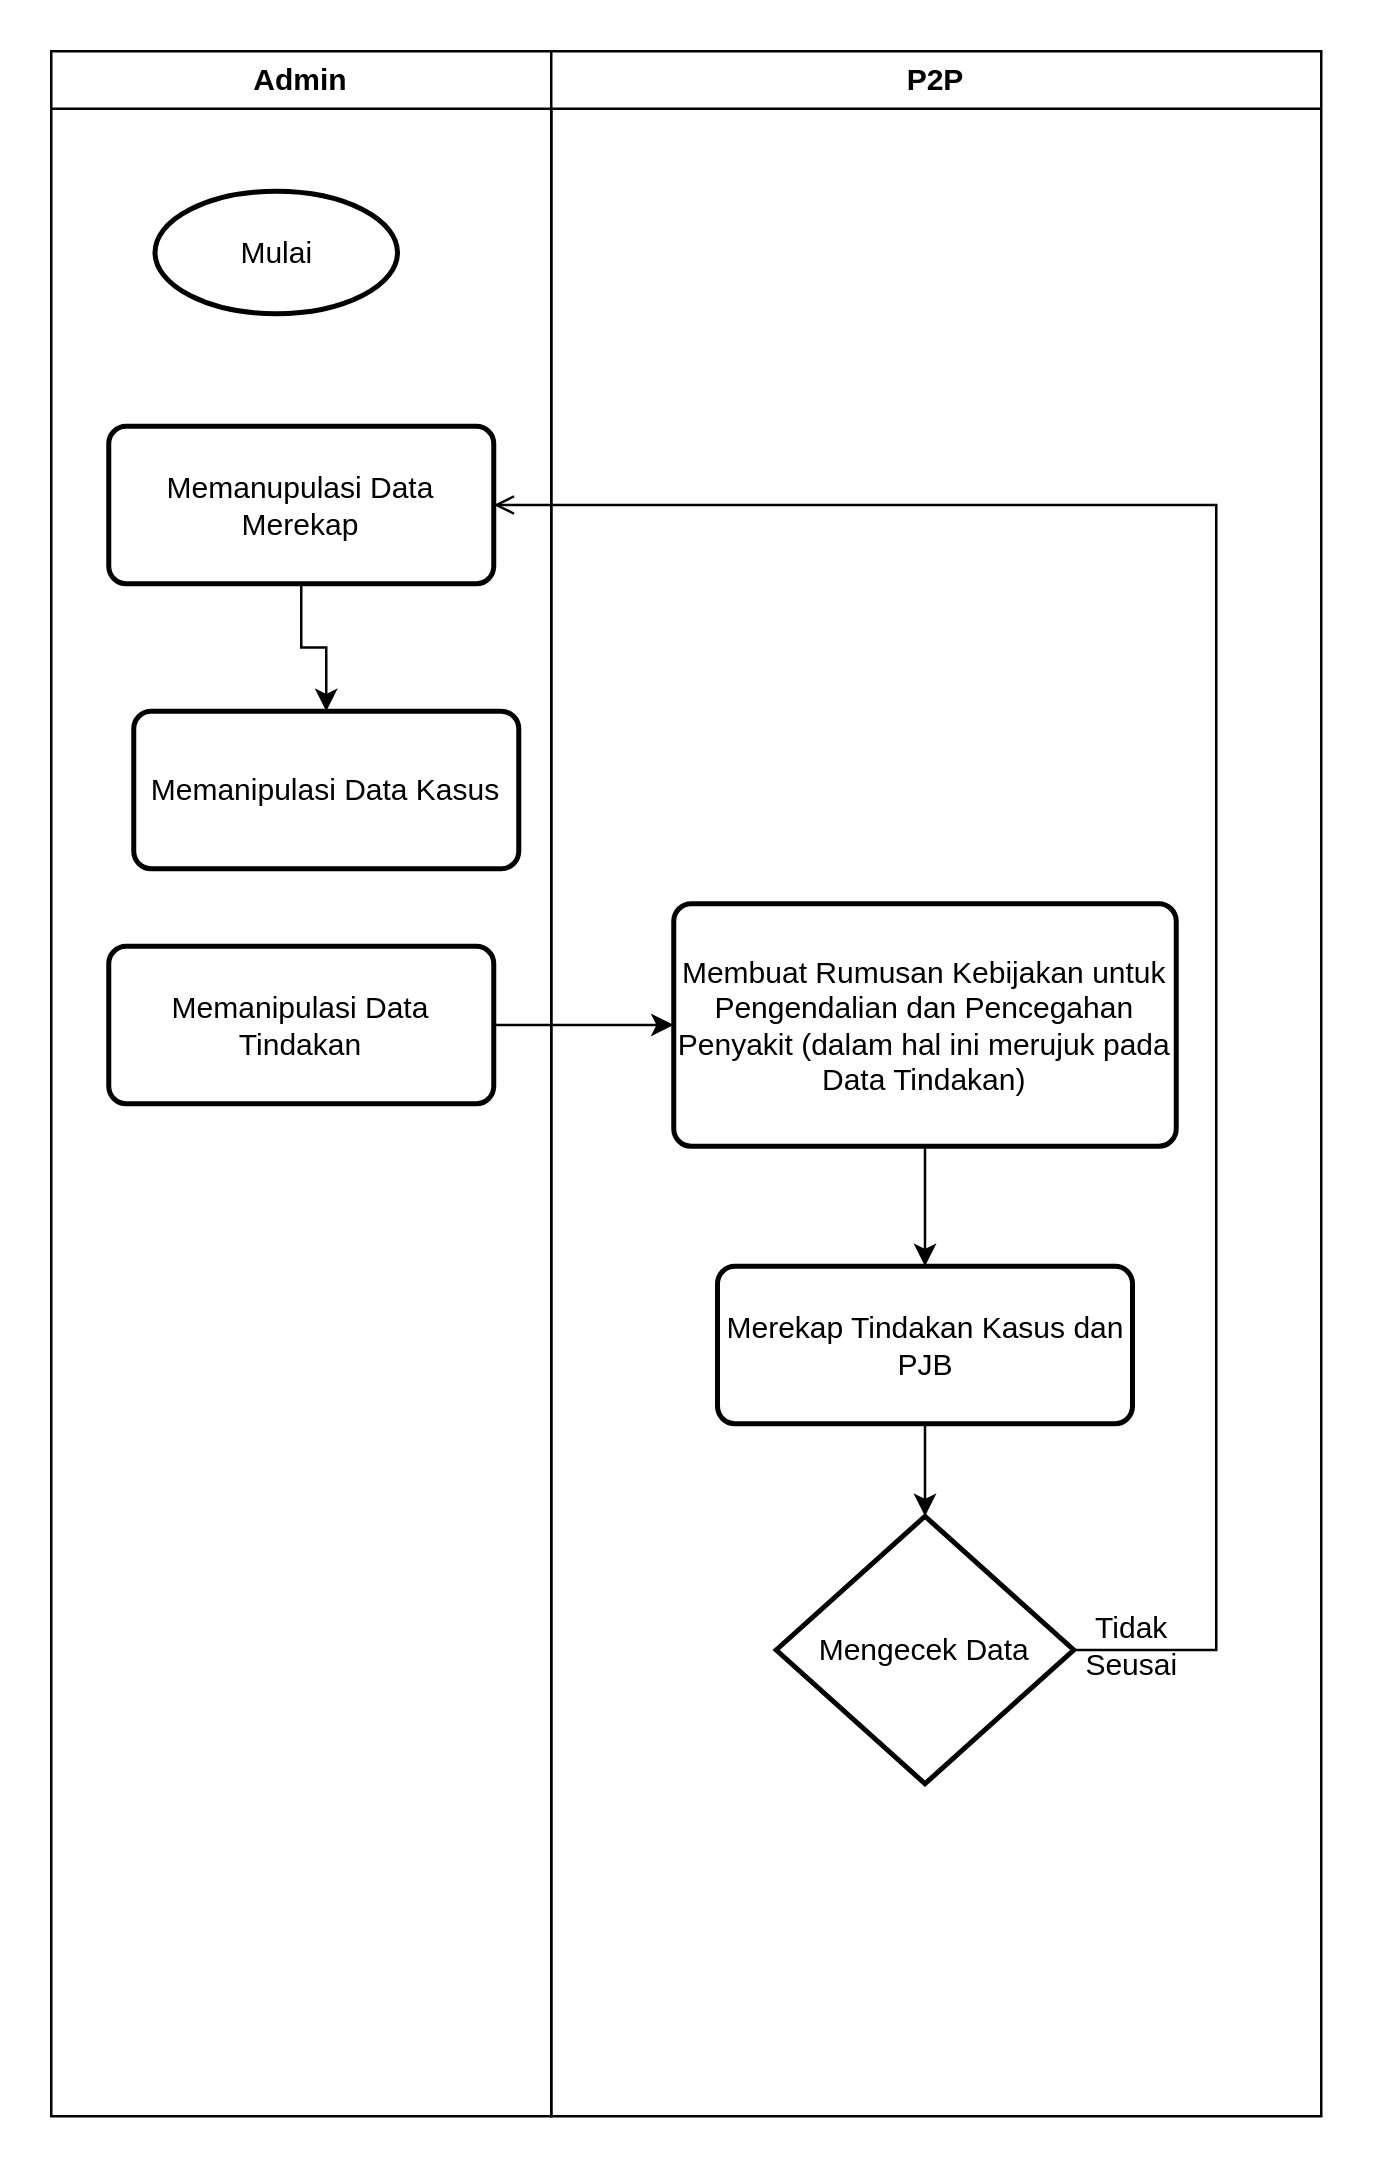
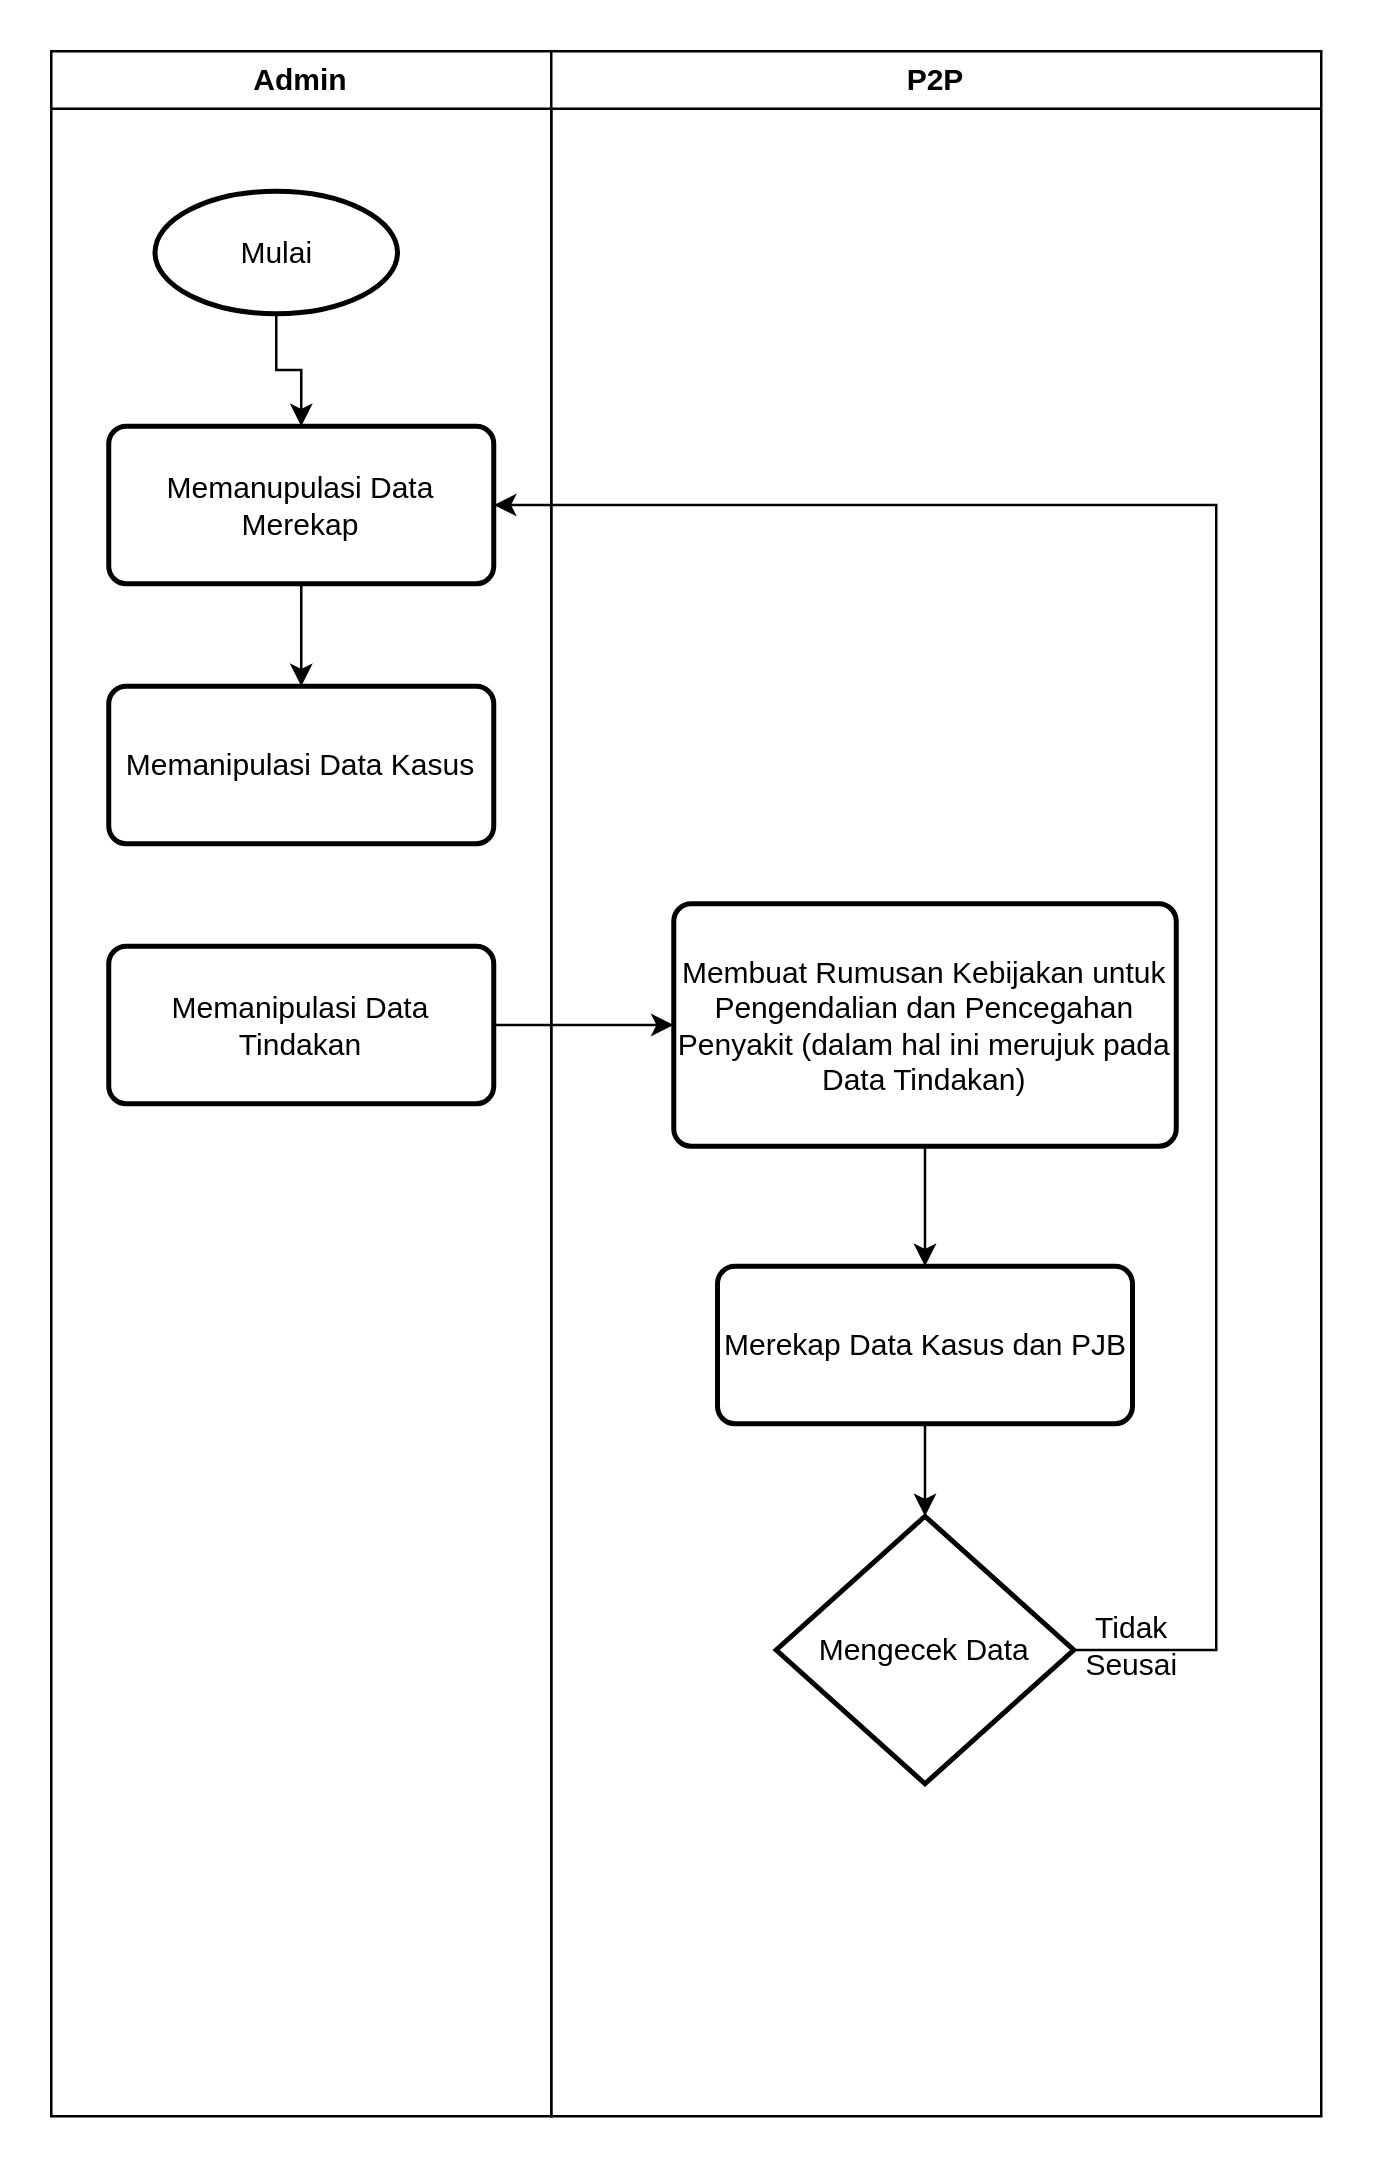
edge "Mulai" -> "Memanupulasi Data Merekap": added
edge "Mengecek Data" -> "Memanupulasi Data Merekap": arrowhead open -> classic
node "Memanipulasi Data Kasus": moved (326, 790) -> (301, 765)
node "Merekap Tindakan Kasus dan PJB": label "Merekap Tindakan Kasus dan PJB" -> "Merekap Data Kasus dan PJB"
